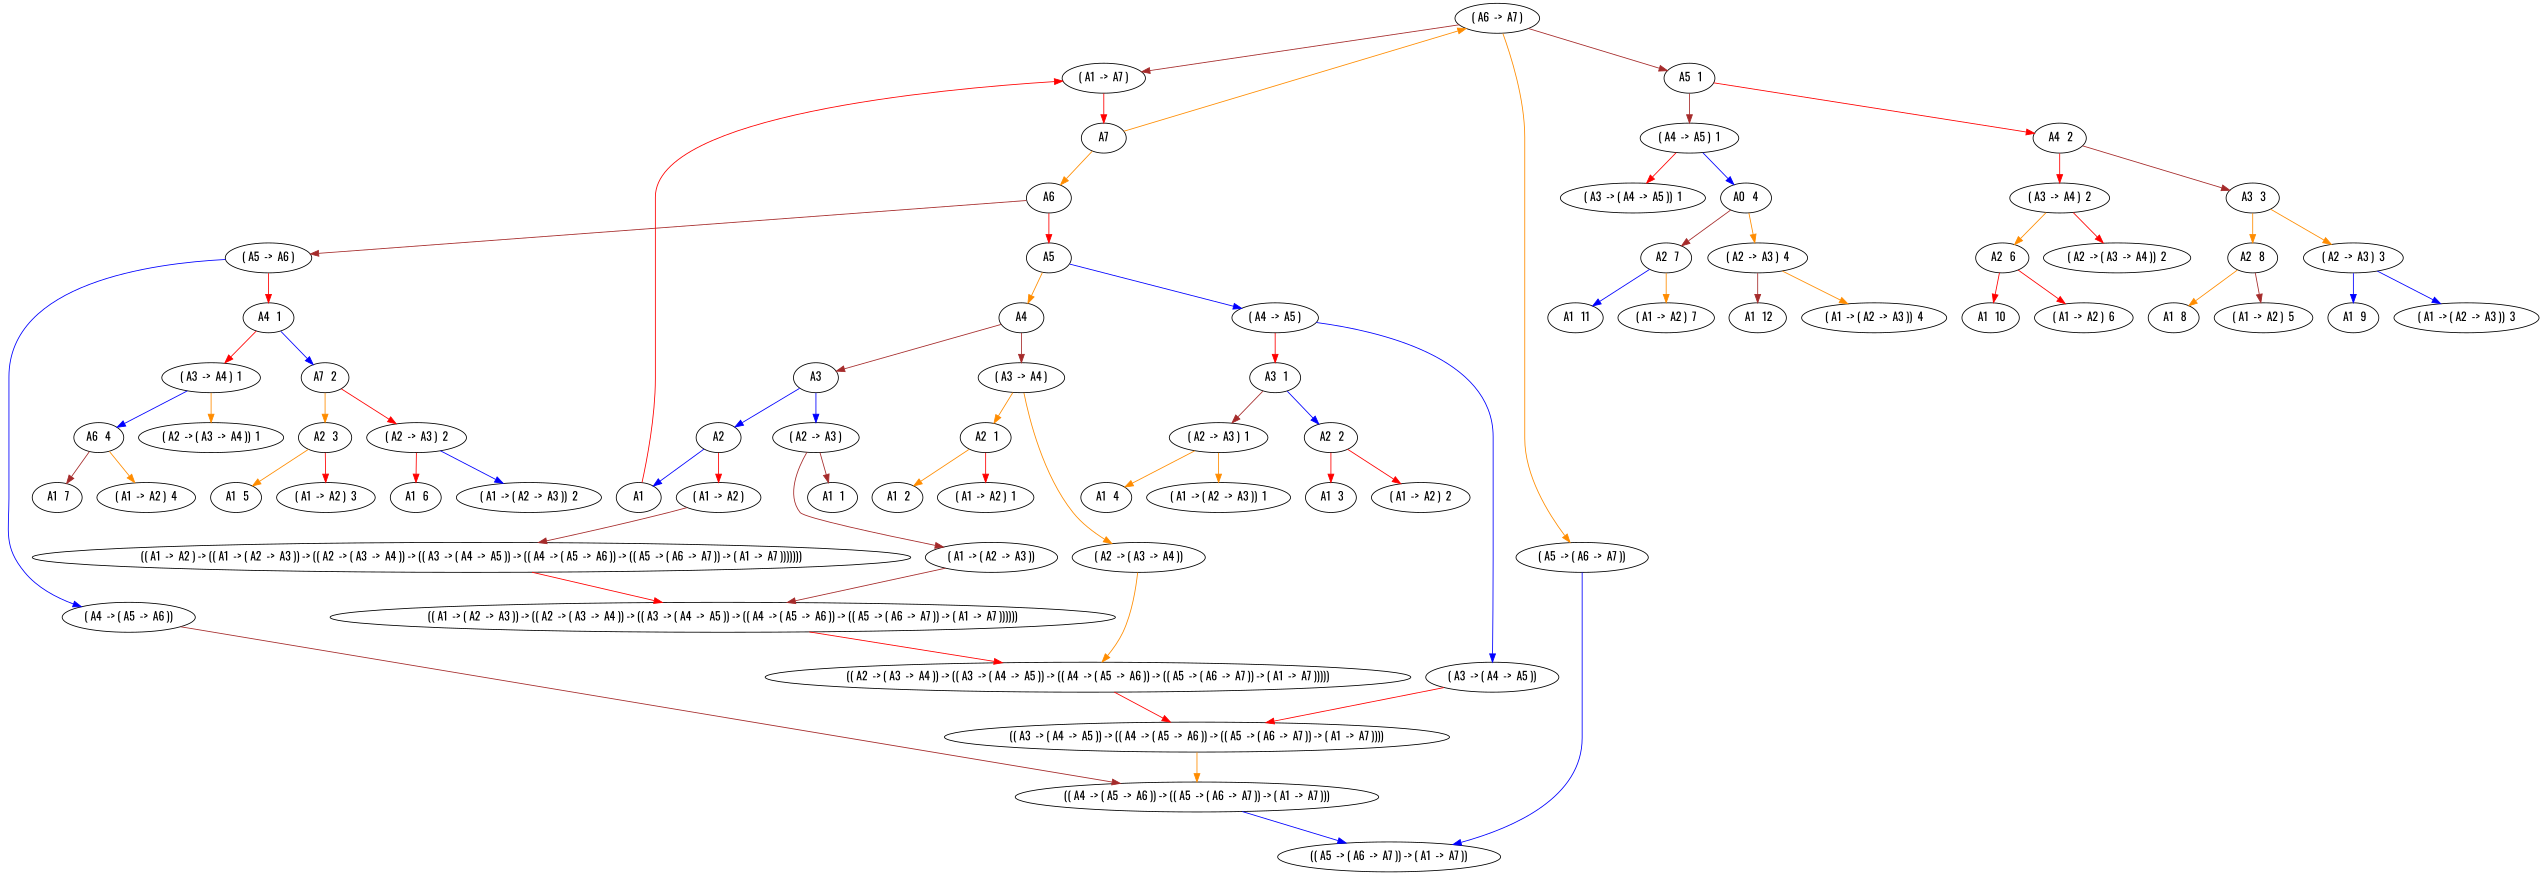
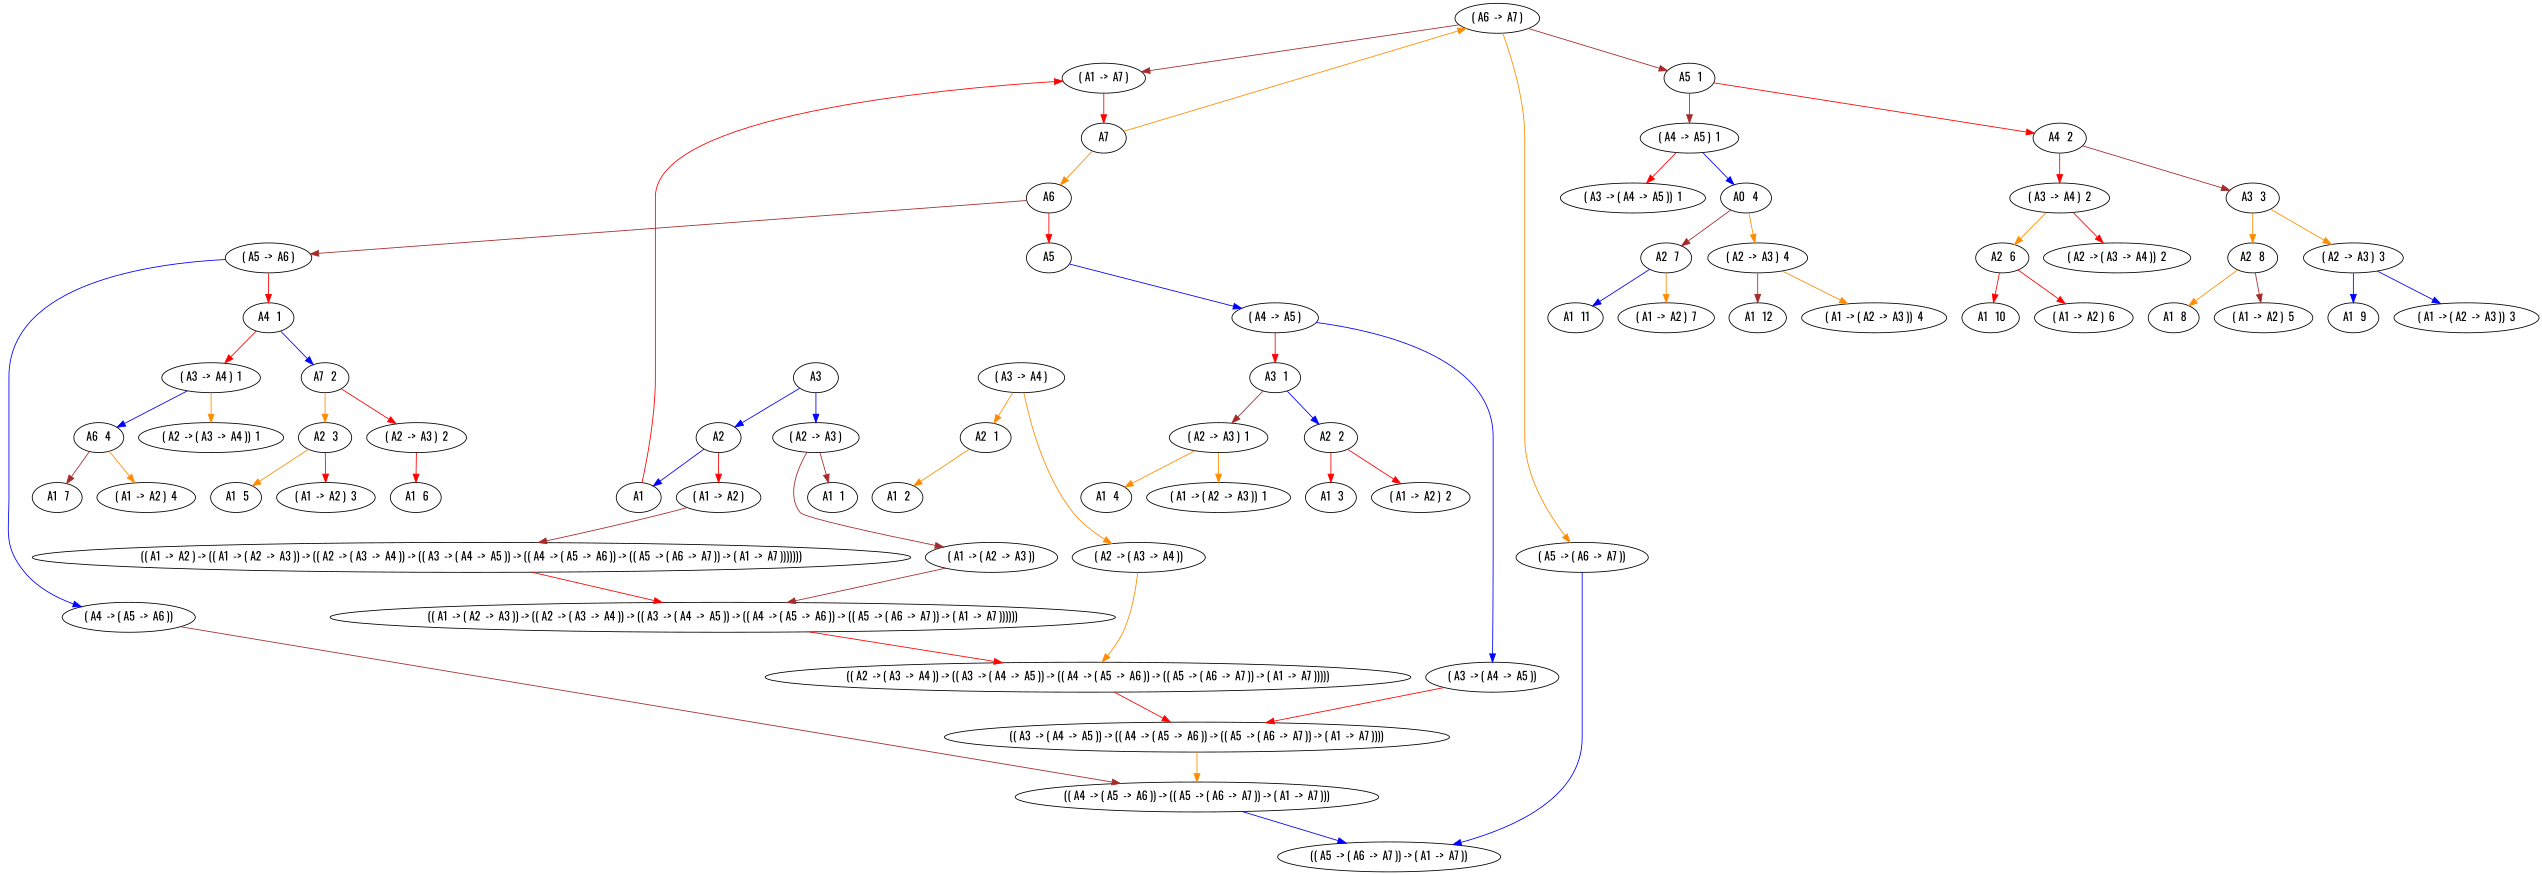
node "A4": removed
node "( A1  -> ( A2  ->  A3 ))  2": removed
node "( A1  ->  A2 )  1": removed
